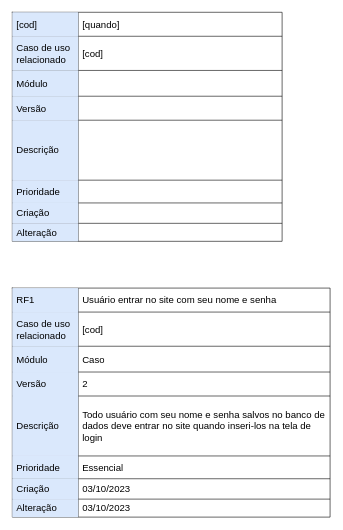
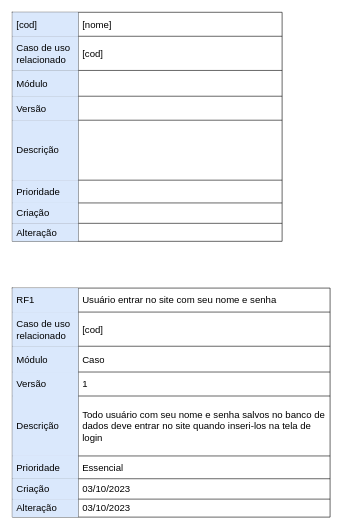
node "[quando]": label "[quando]" -> "[nome]"
node "2": label "2" -> "1"
